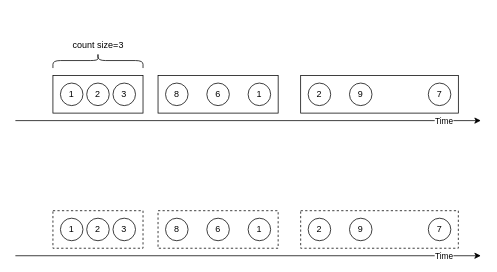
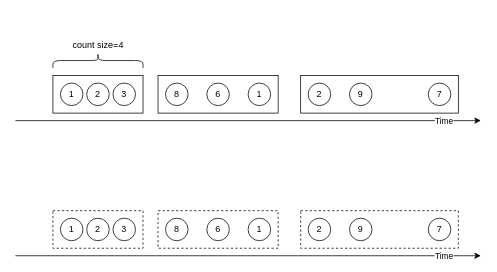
node "count size=3": label "count size=3" -> "count size=4"
